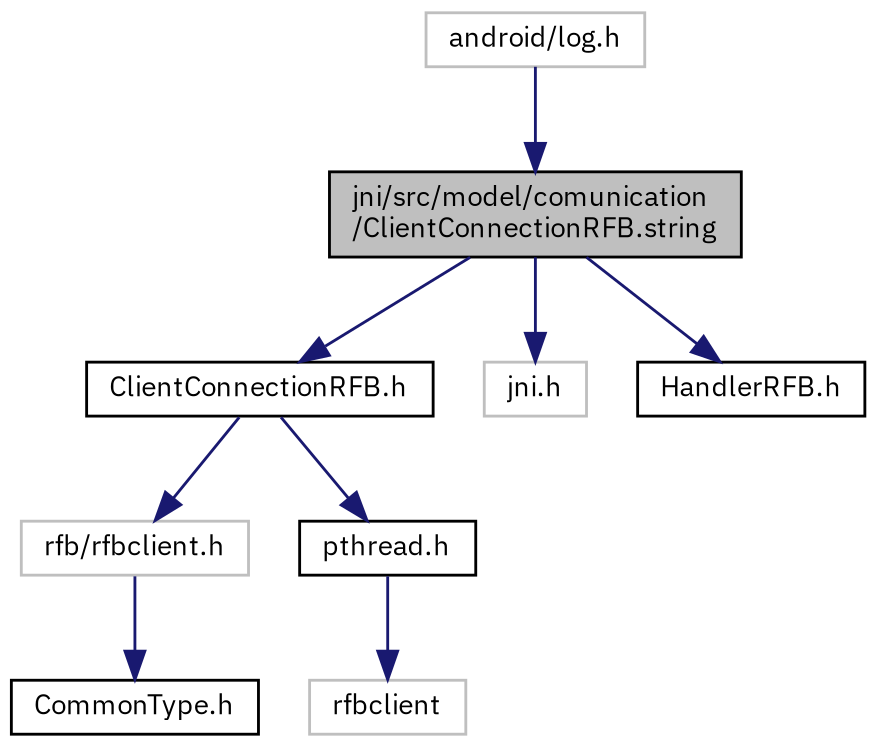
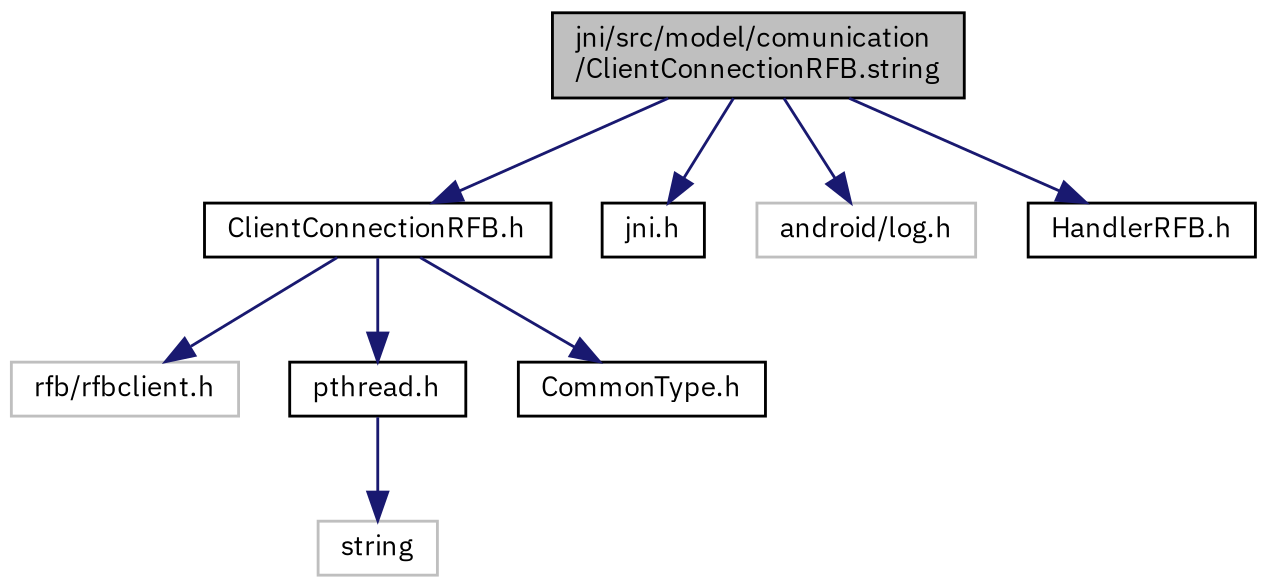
edge "android/log.h" -> "jni/src/model/comunication /ClientConnectionRFB.string": reversed
node "jni.h": color grey75 -> black
edge "rfb/rfbclient.h" -> "CommonType.h": now "ClientConnectionRFB.h" -> "CommonType.h"
node "rfbclient": label "rfbclient" -> "string"
